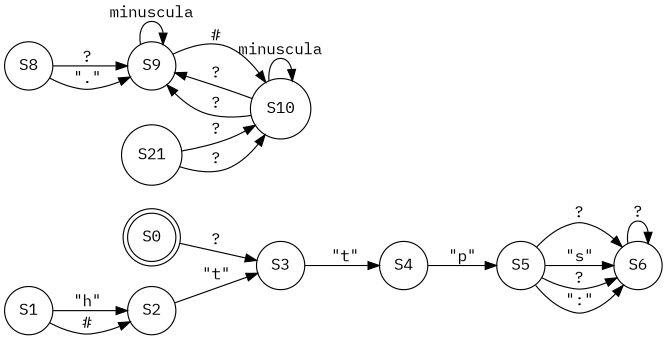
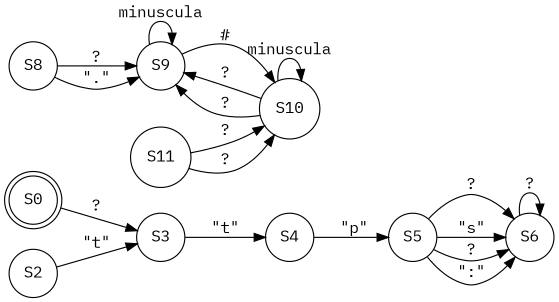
node "S21": label "S21" -> "S11"
node "S1": removed
